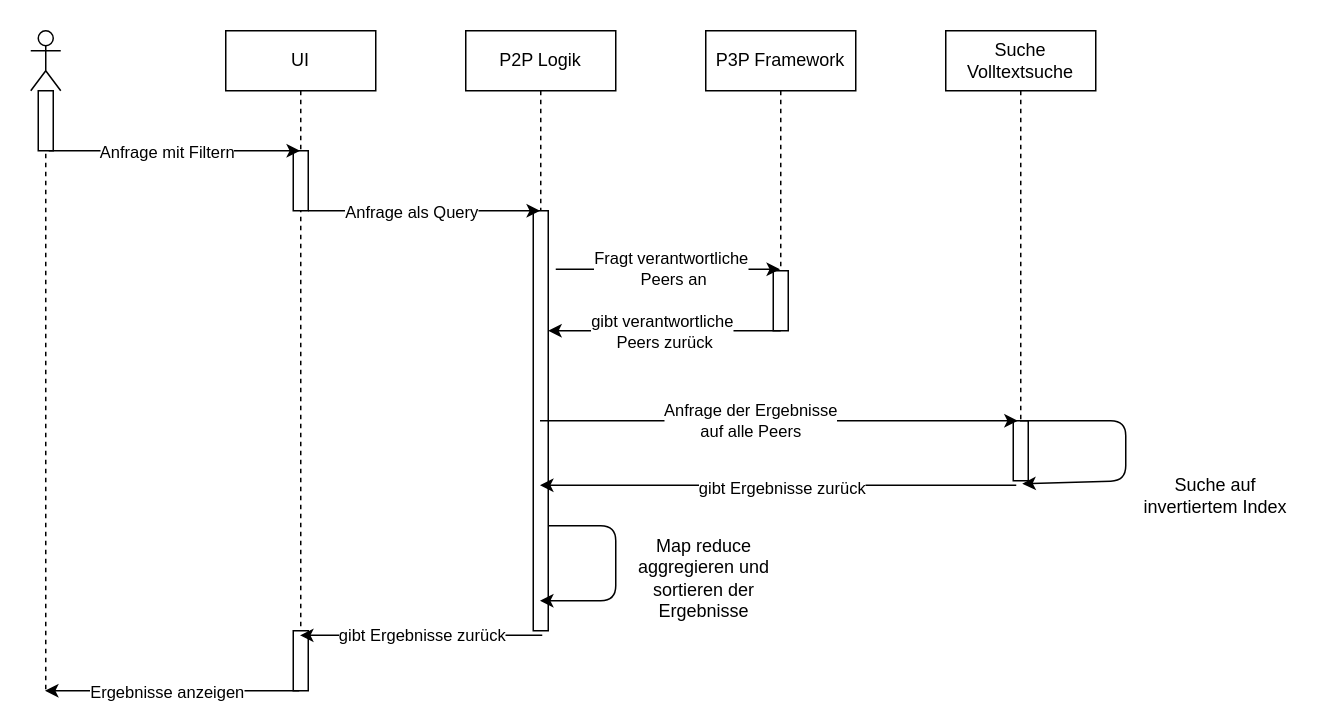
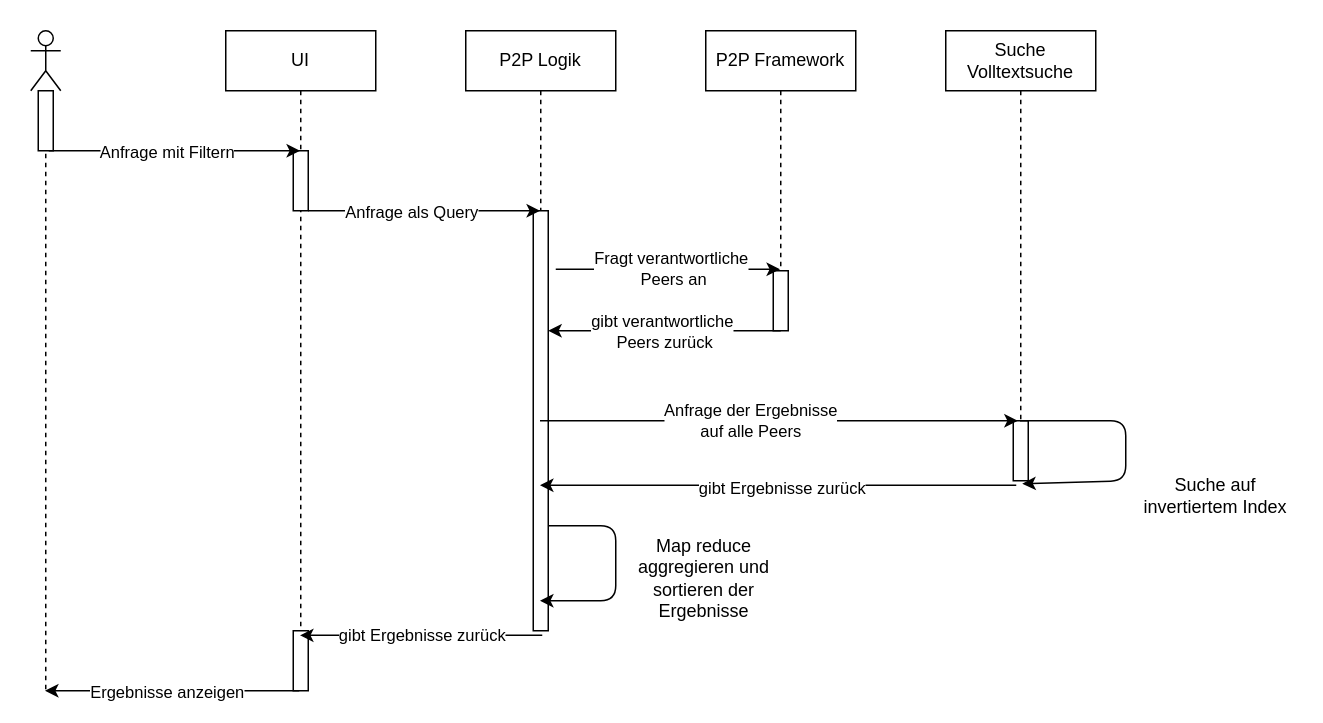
node "P3P Framework": label "P3P Framework" -> "P2P Framework"
